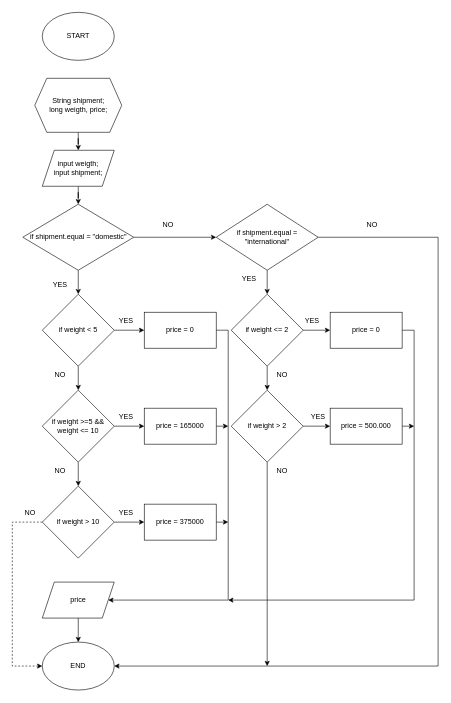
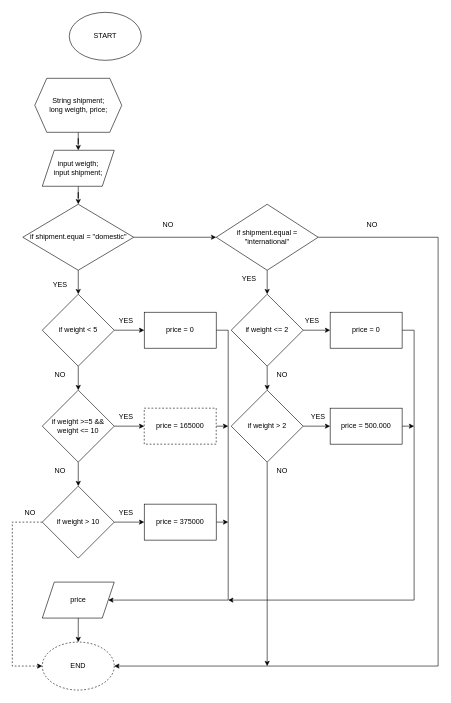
node "START": moved (78, 36) -> (105, 36)
node "price = 165000": style solid -> dashed
node "END": style solid -> dashed
